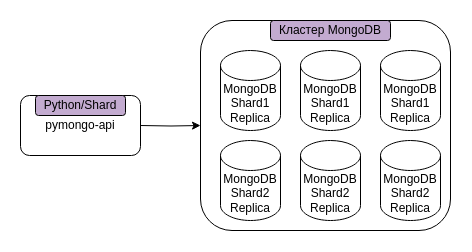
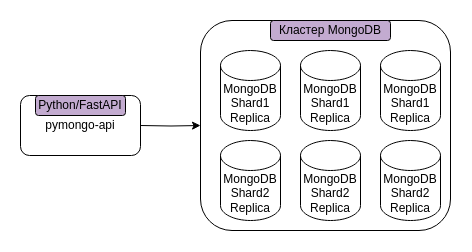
node "Python/Shard": label "Python/Shard" -> "Python/FastAPI"
